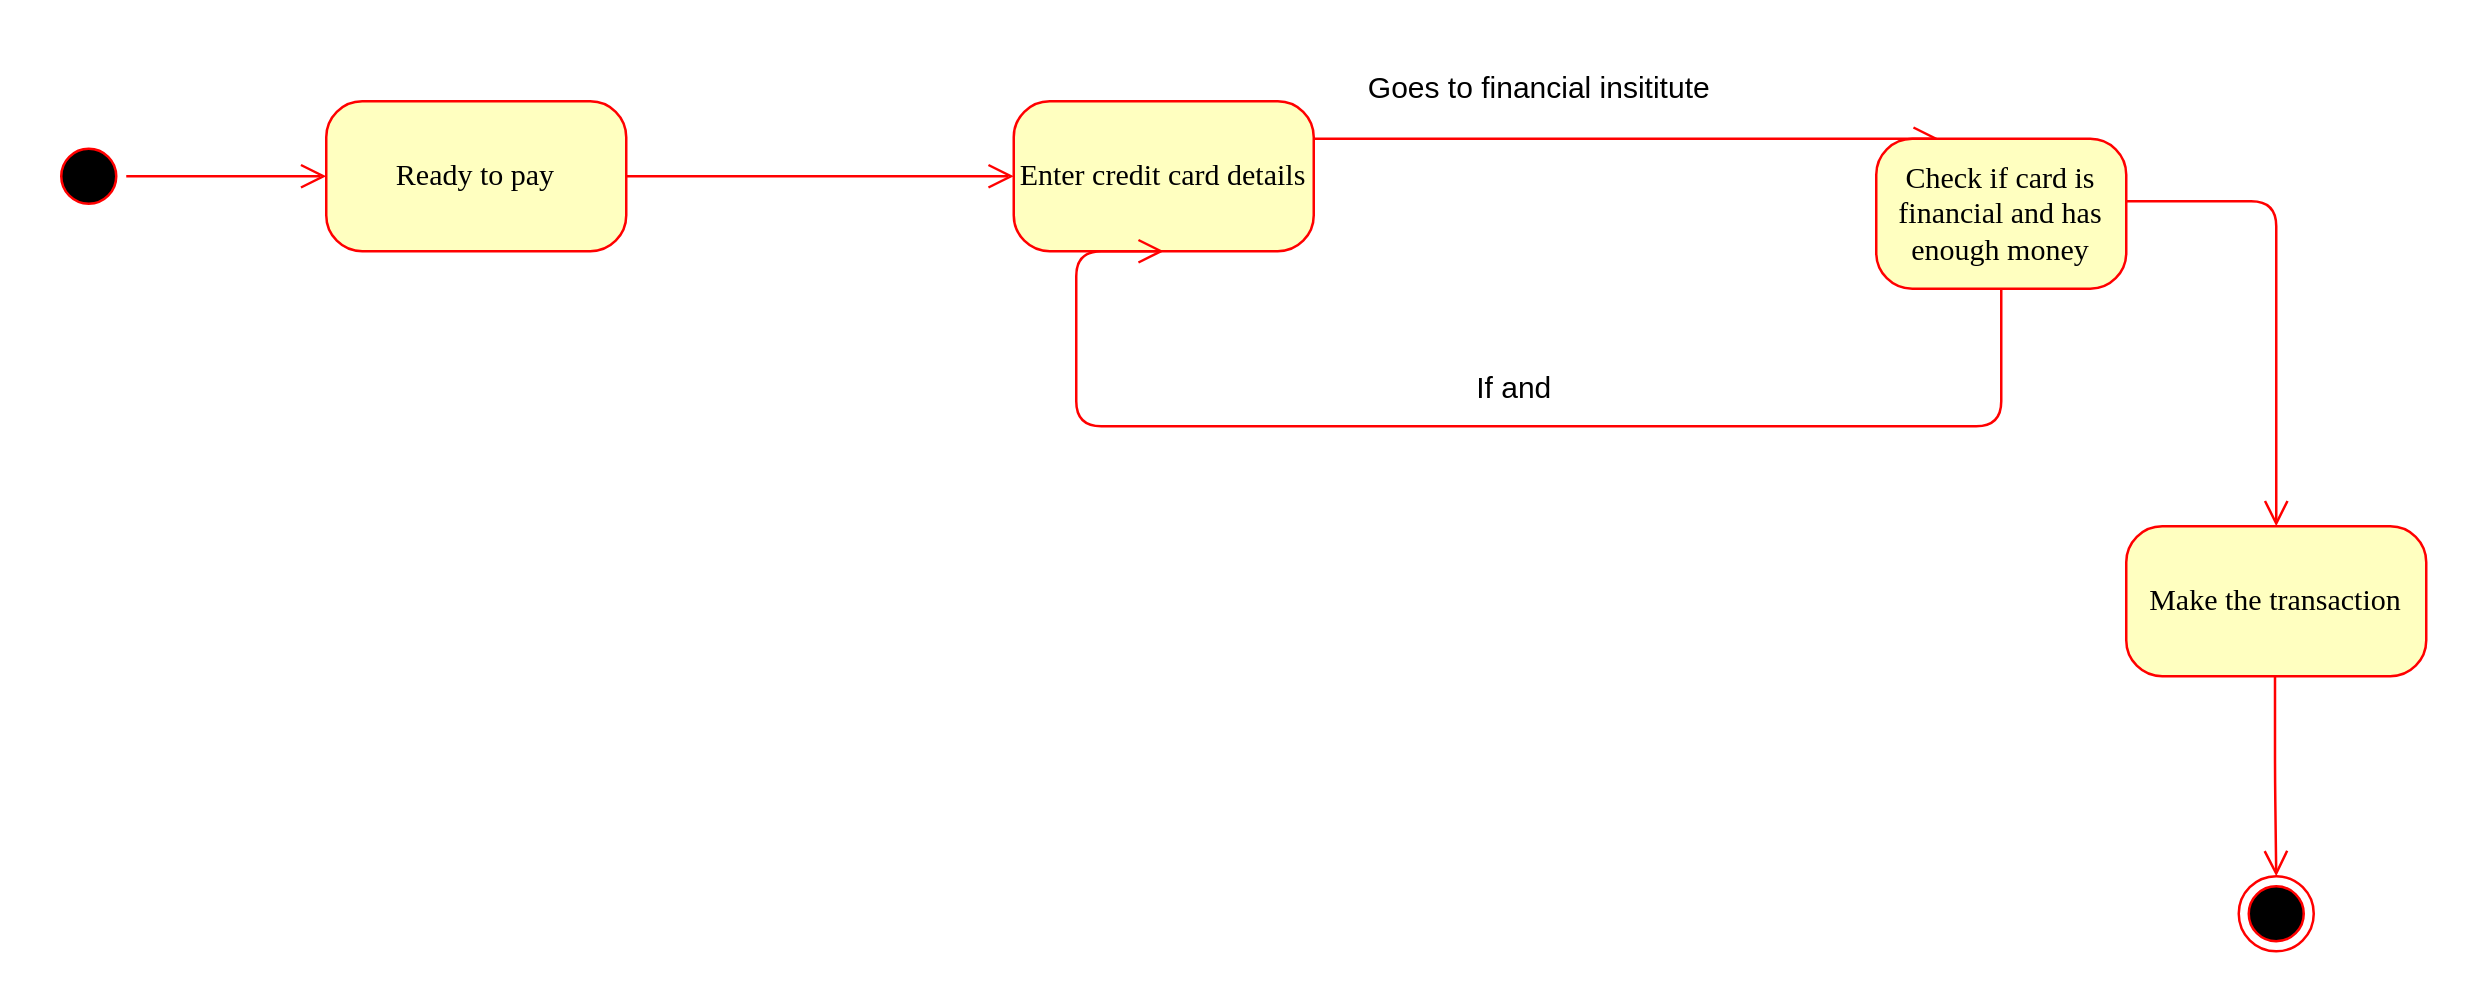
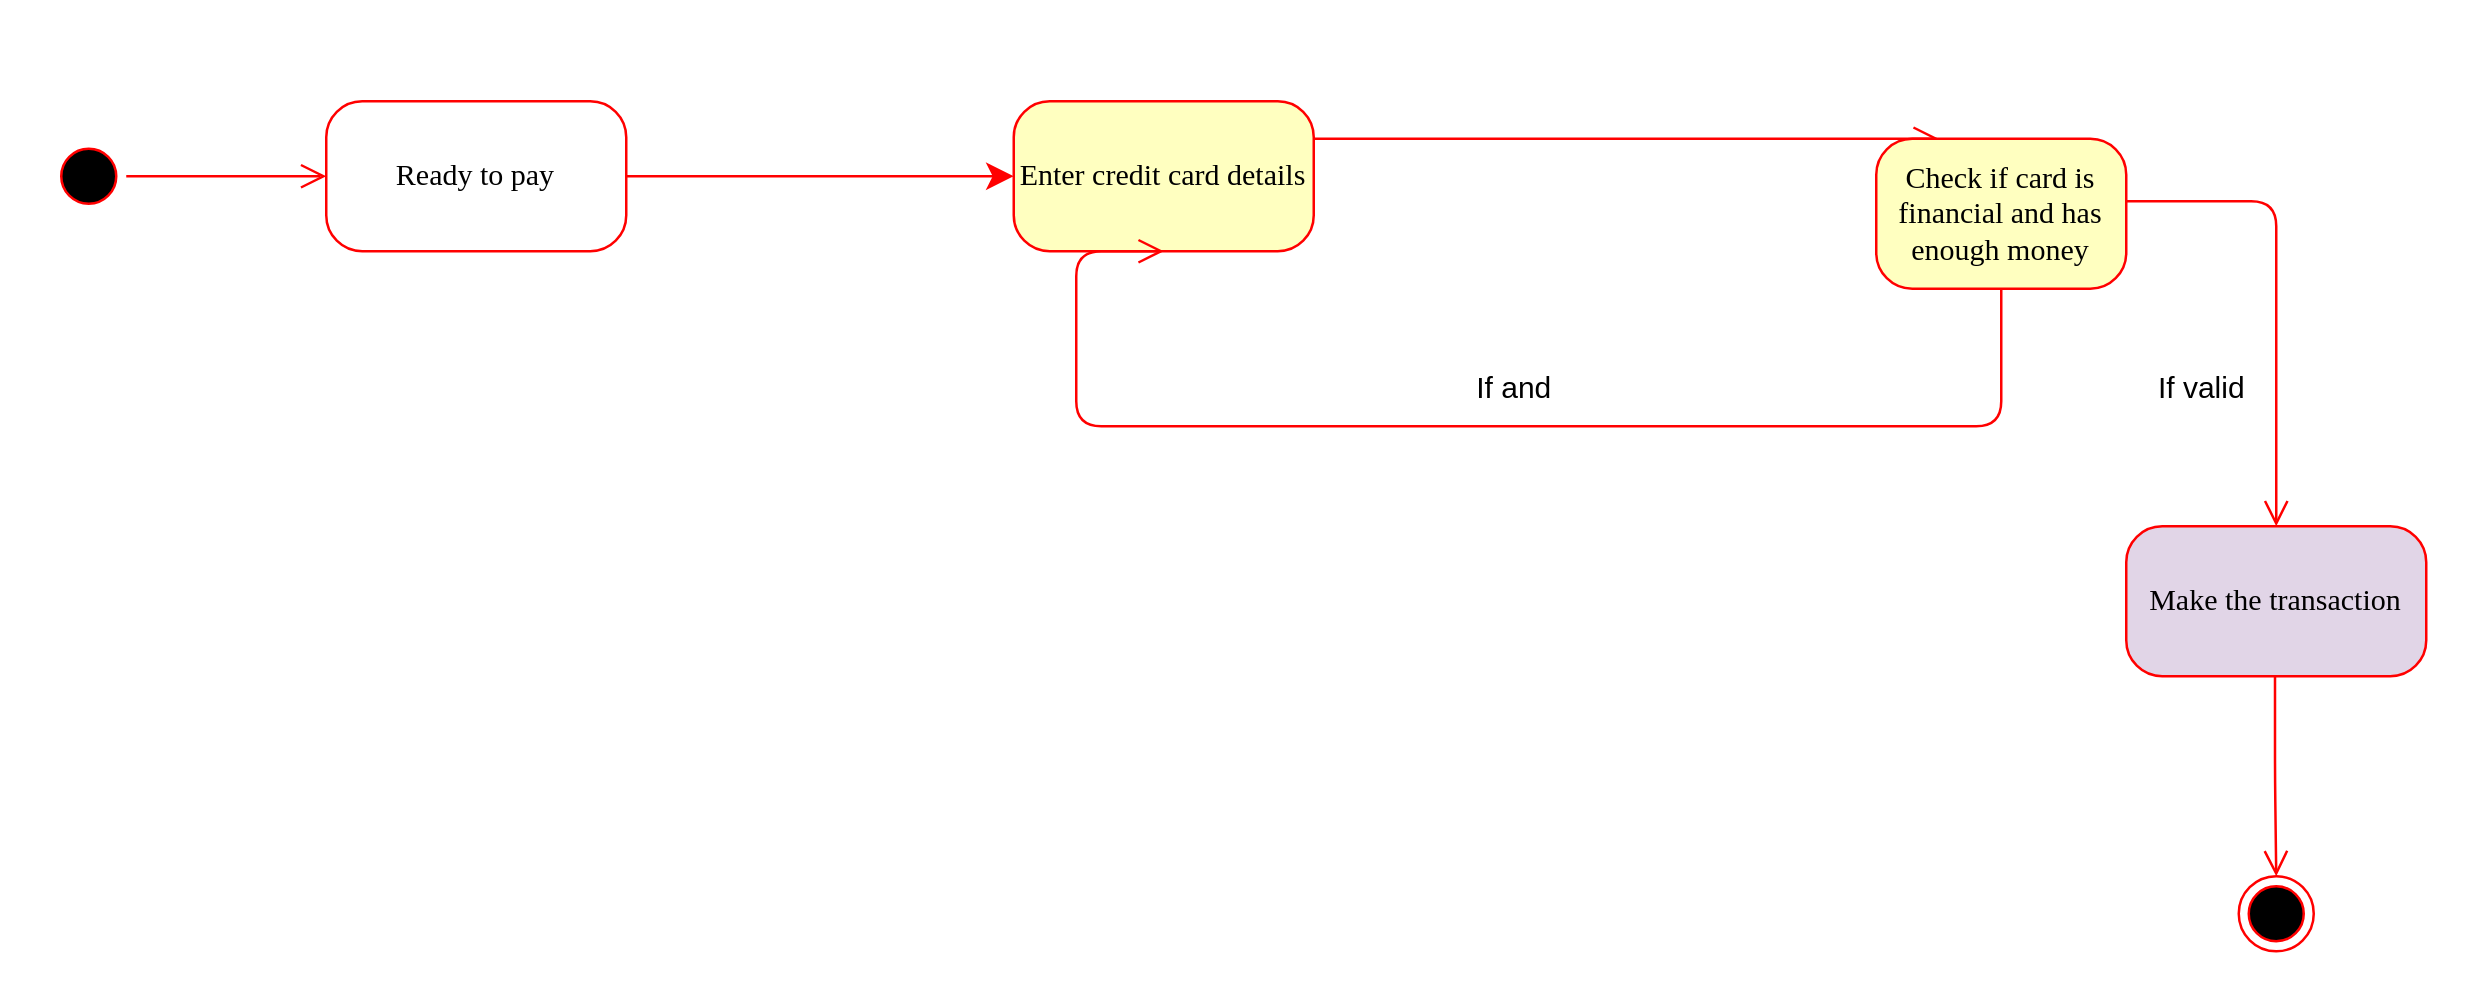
node "Goes to financial insititute": removed
node "Ready to pay": fillcolor #ffffc0 -> #ffffff
edge "Ready to pay" -> "Enter credit card details": arrowhead open -> classic
node "If valid": added
node "Make the transaction": fillcolor #ffffc0 -> #e1d5e7
